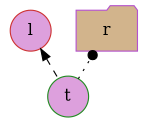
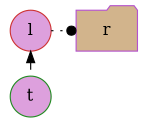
edge "t" -> "r": now "l" -> "r"
